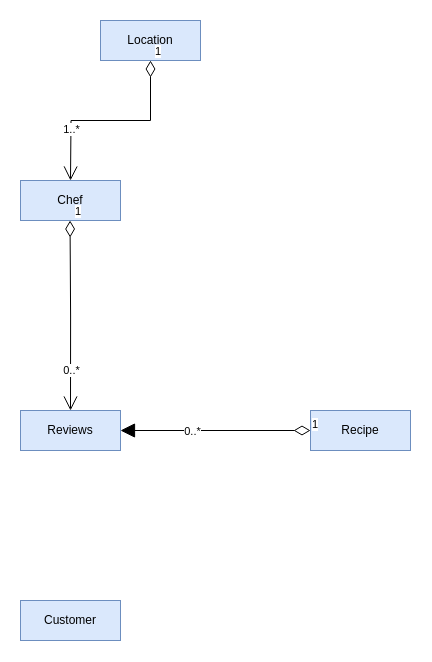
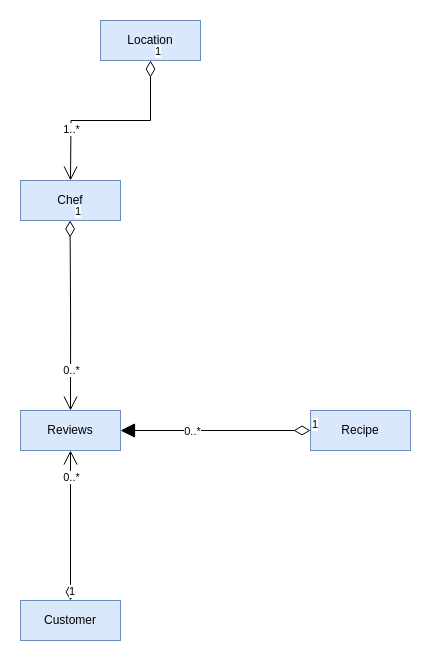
edge "Reviews" -- "Customer": added, labels "0..*", "1"
